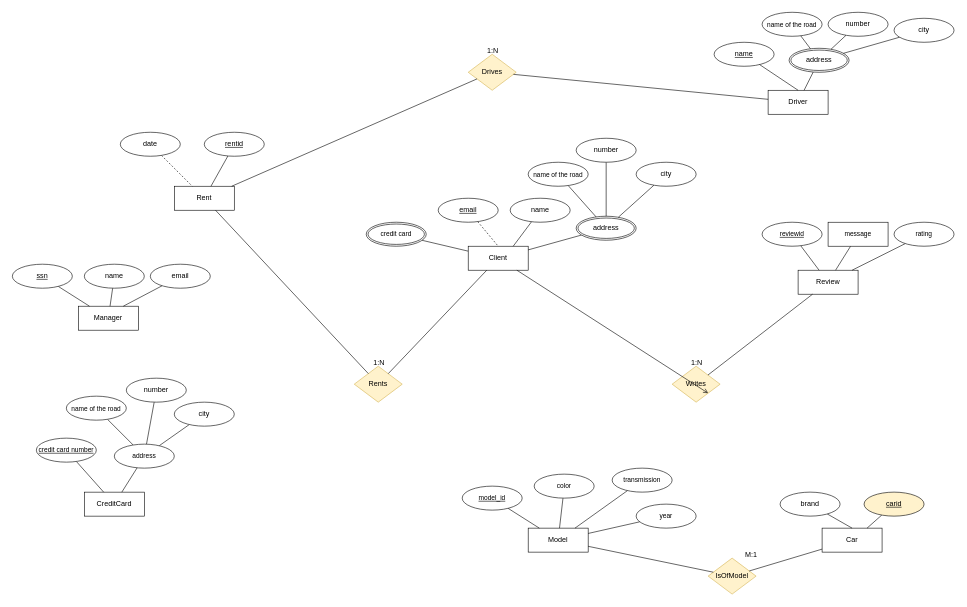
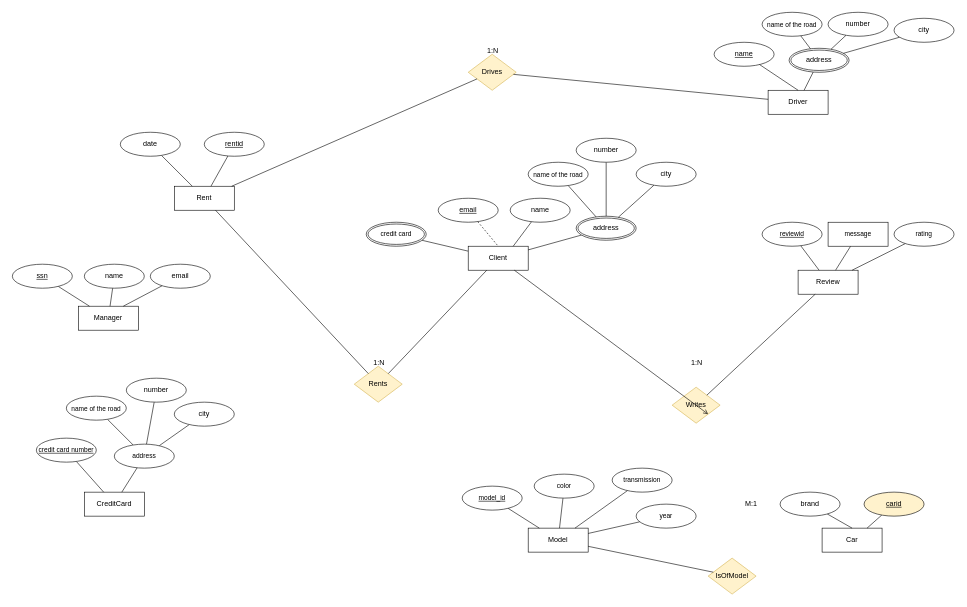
edge "date" -- "Rent": style dashed -> solid
node "Writes": moved (696, 384) -> (696, 405)
node "M:1": moved (756, 552) -> (756, 501)
edge "Car" -- "IsOfModel": removed
